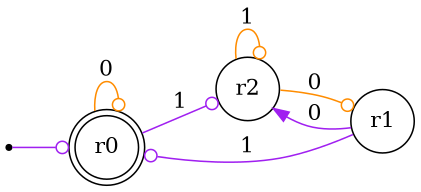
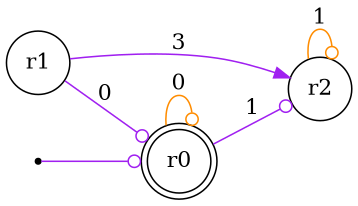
edge "r2" -> "r1": removed, label "0"
edge "r1" -> "r2": label "0" -> "3"
edge "r1" -> "r0": label "1" -> "0"
